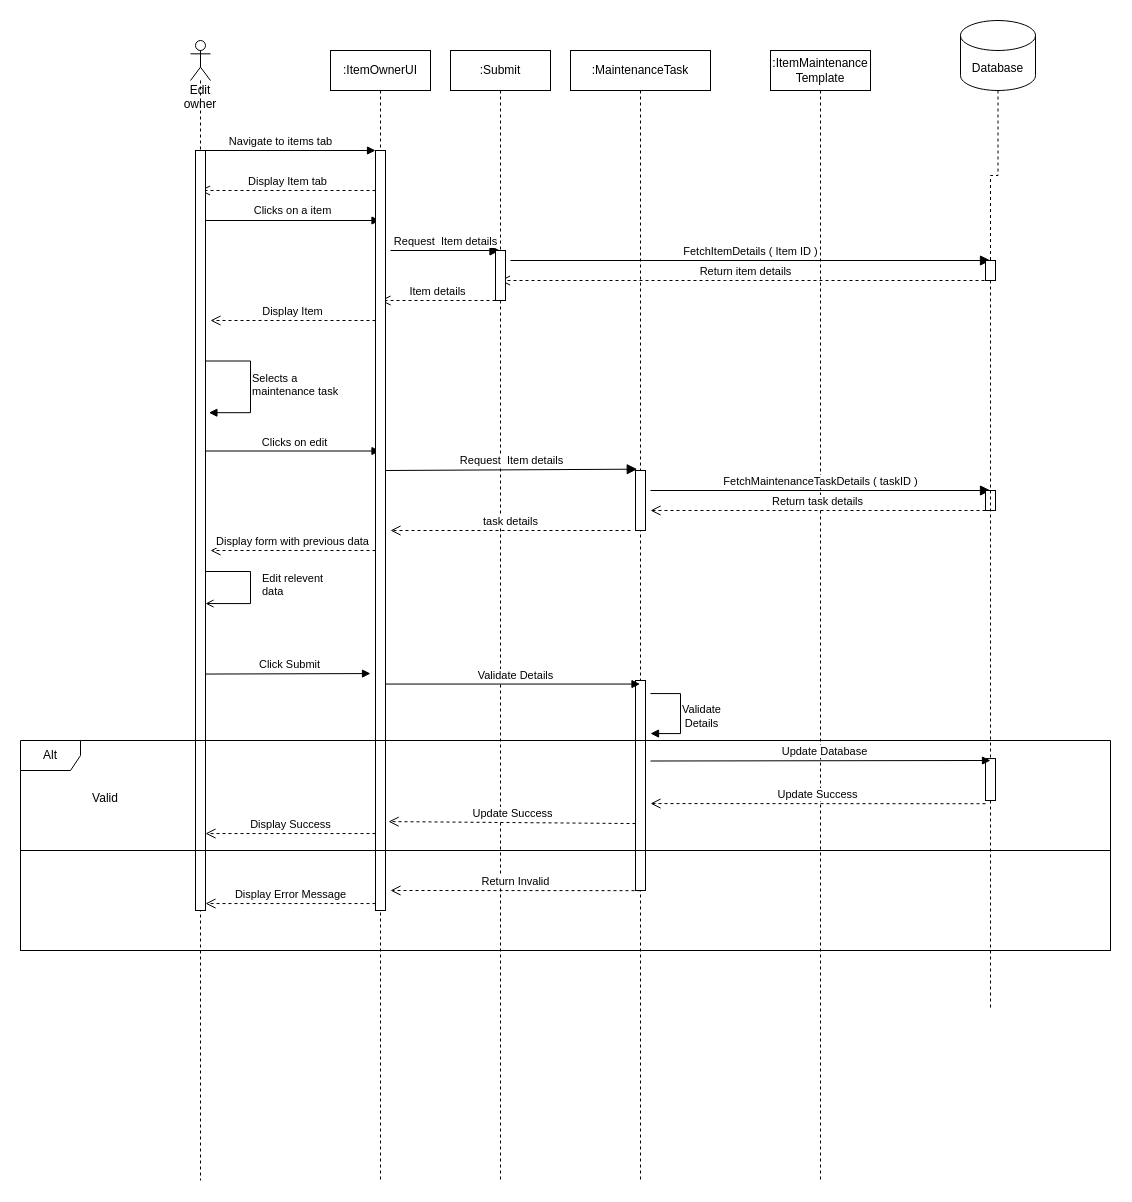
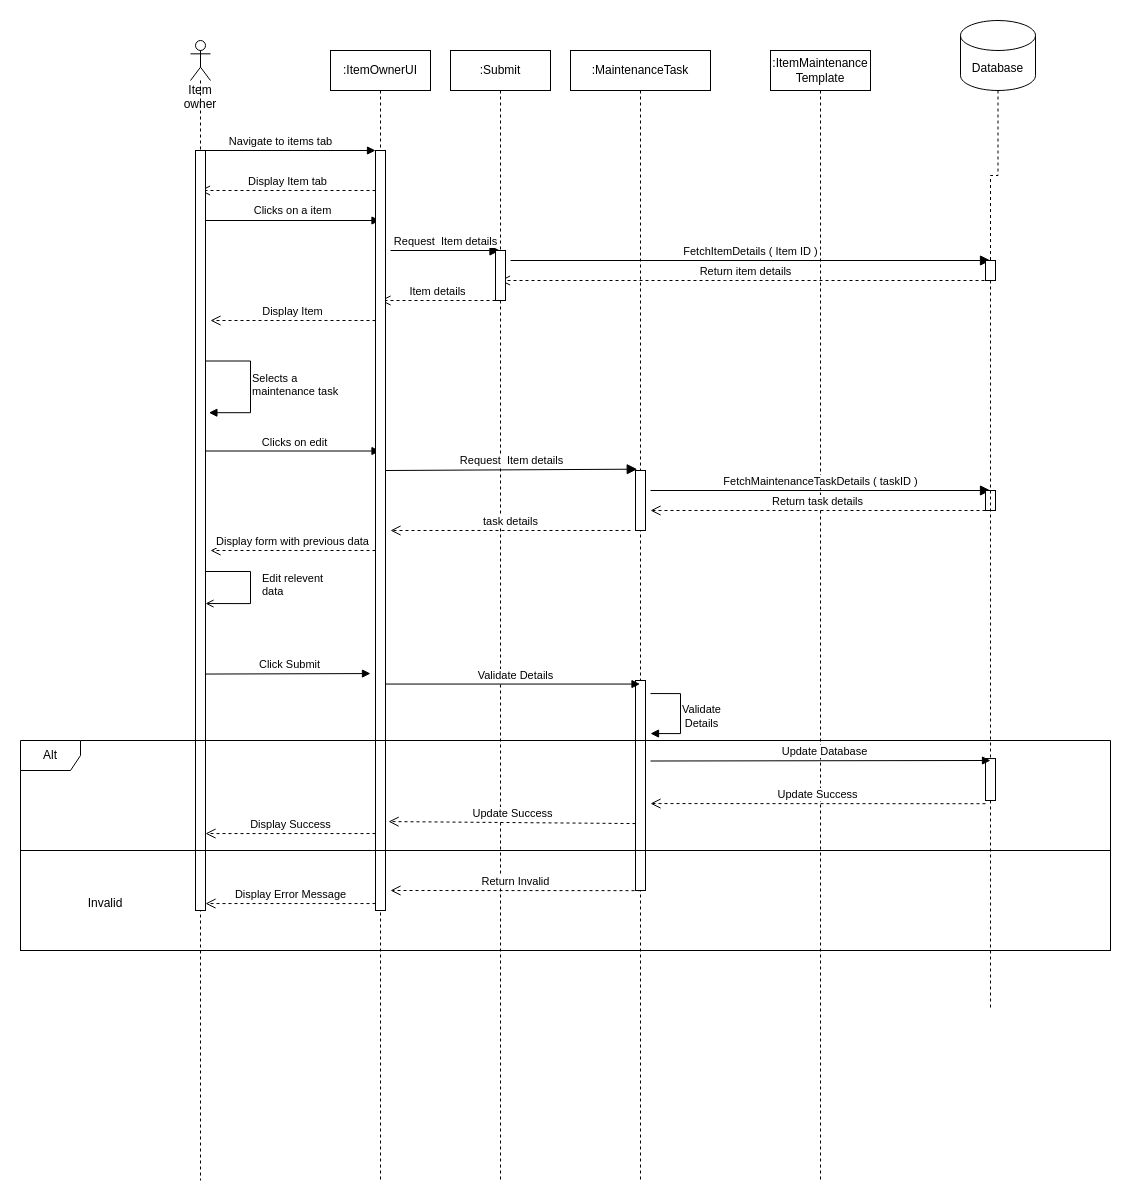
node "Edit owner": label "Edit owner" -> "Item owner"
node "Valid": removed
node "Invalid": added
